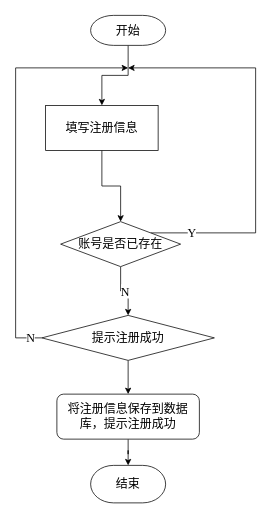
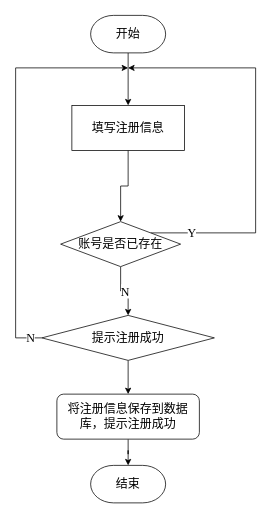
node "开始": size 75x30 -> 75x38
node "填写注册信息": moved (102, 128) -> (128, 128)
